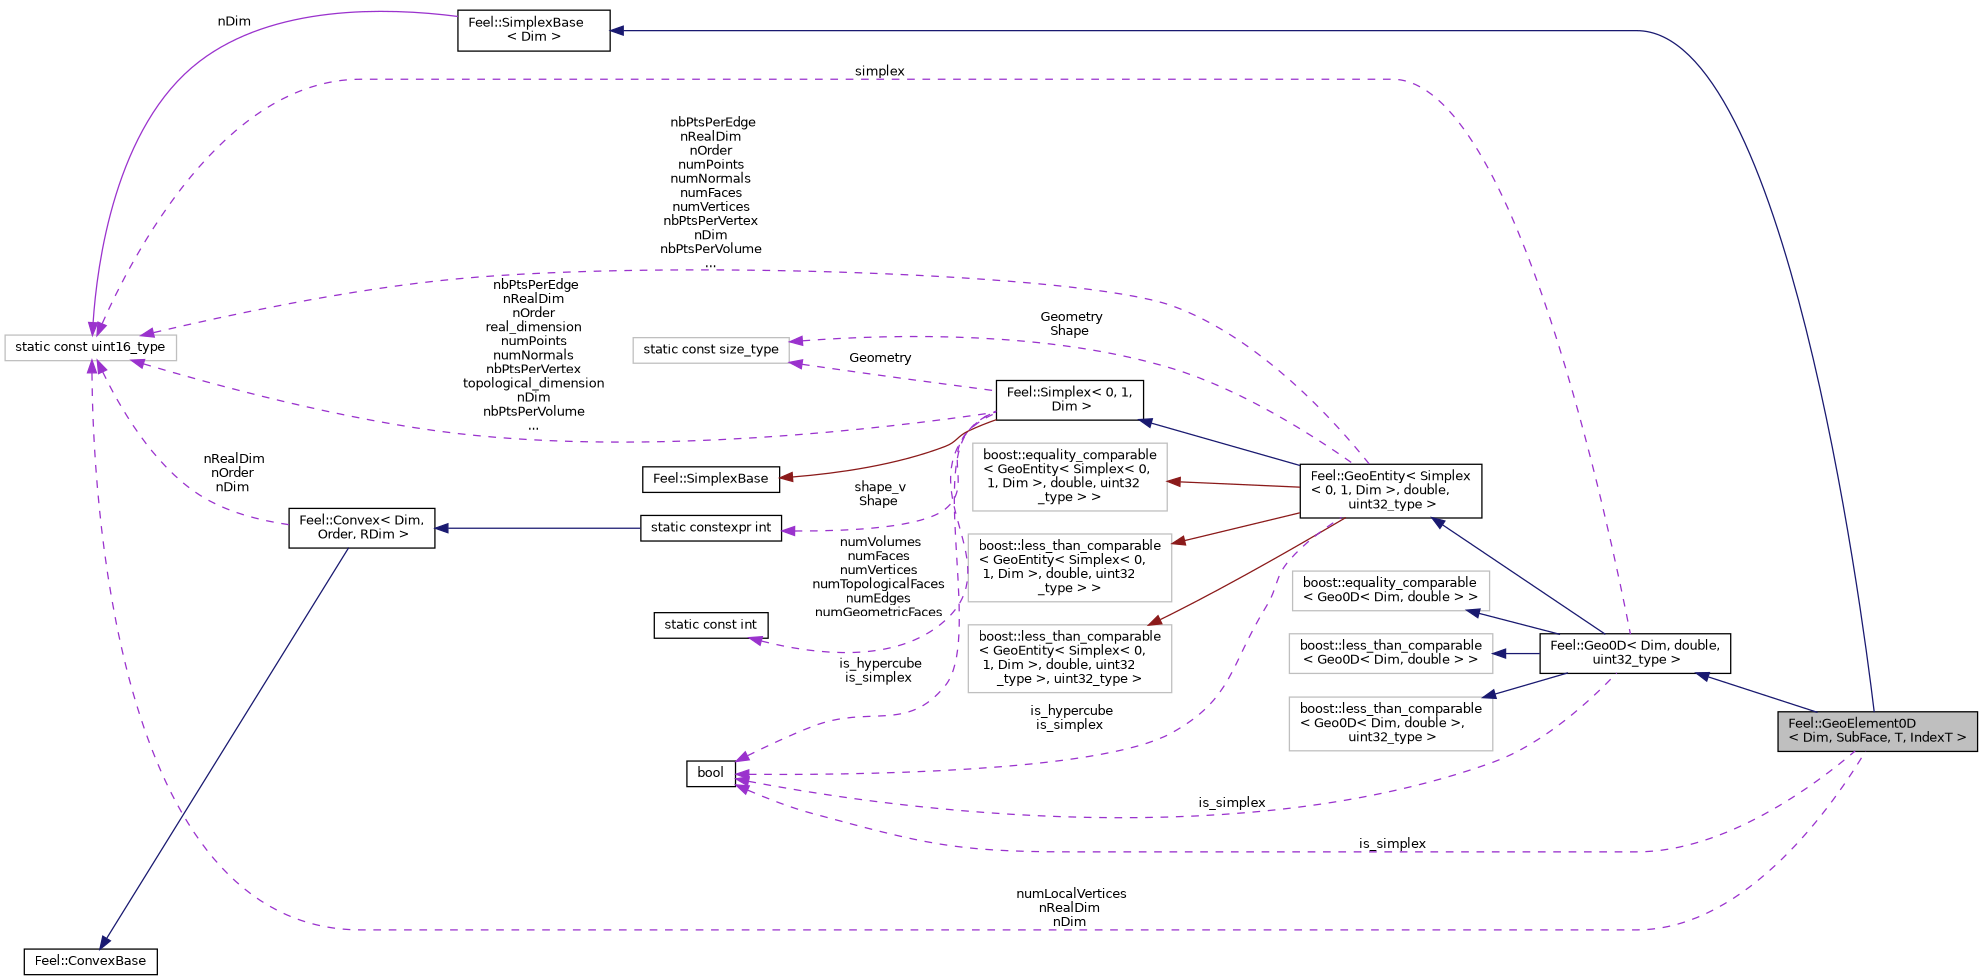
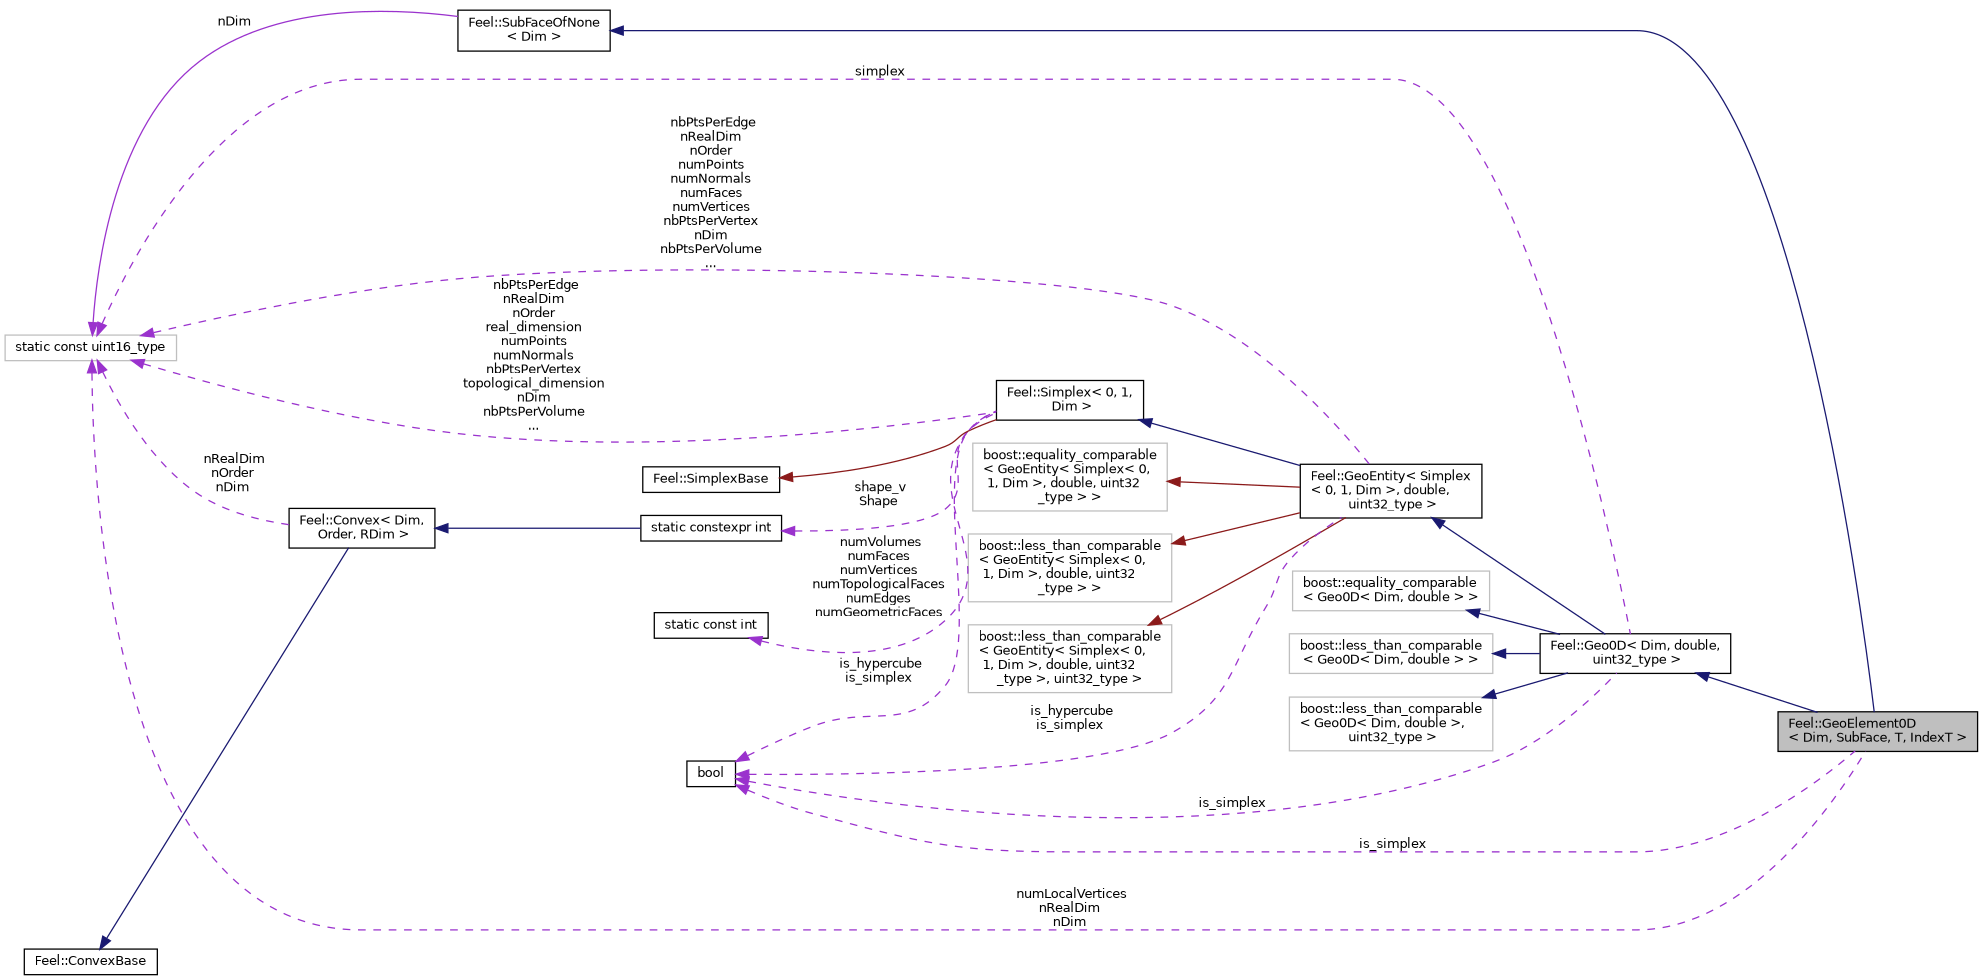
node "Feel::SimplexBase < Dim >": label "Feel::SimplexBase < Dim >" -> "Feel::SubFaceOfNone < Dim >"
node "static const size_type": removed
